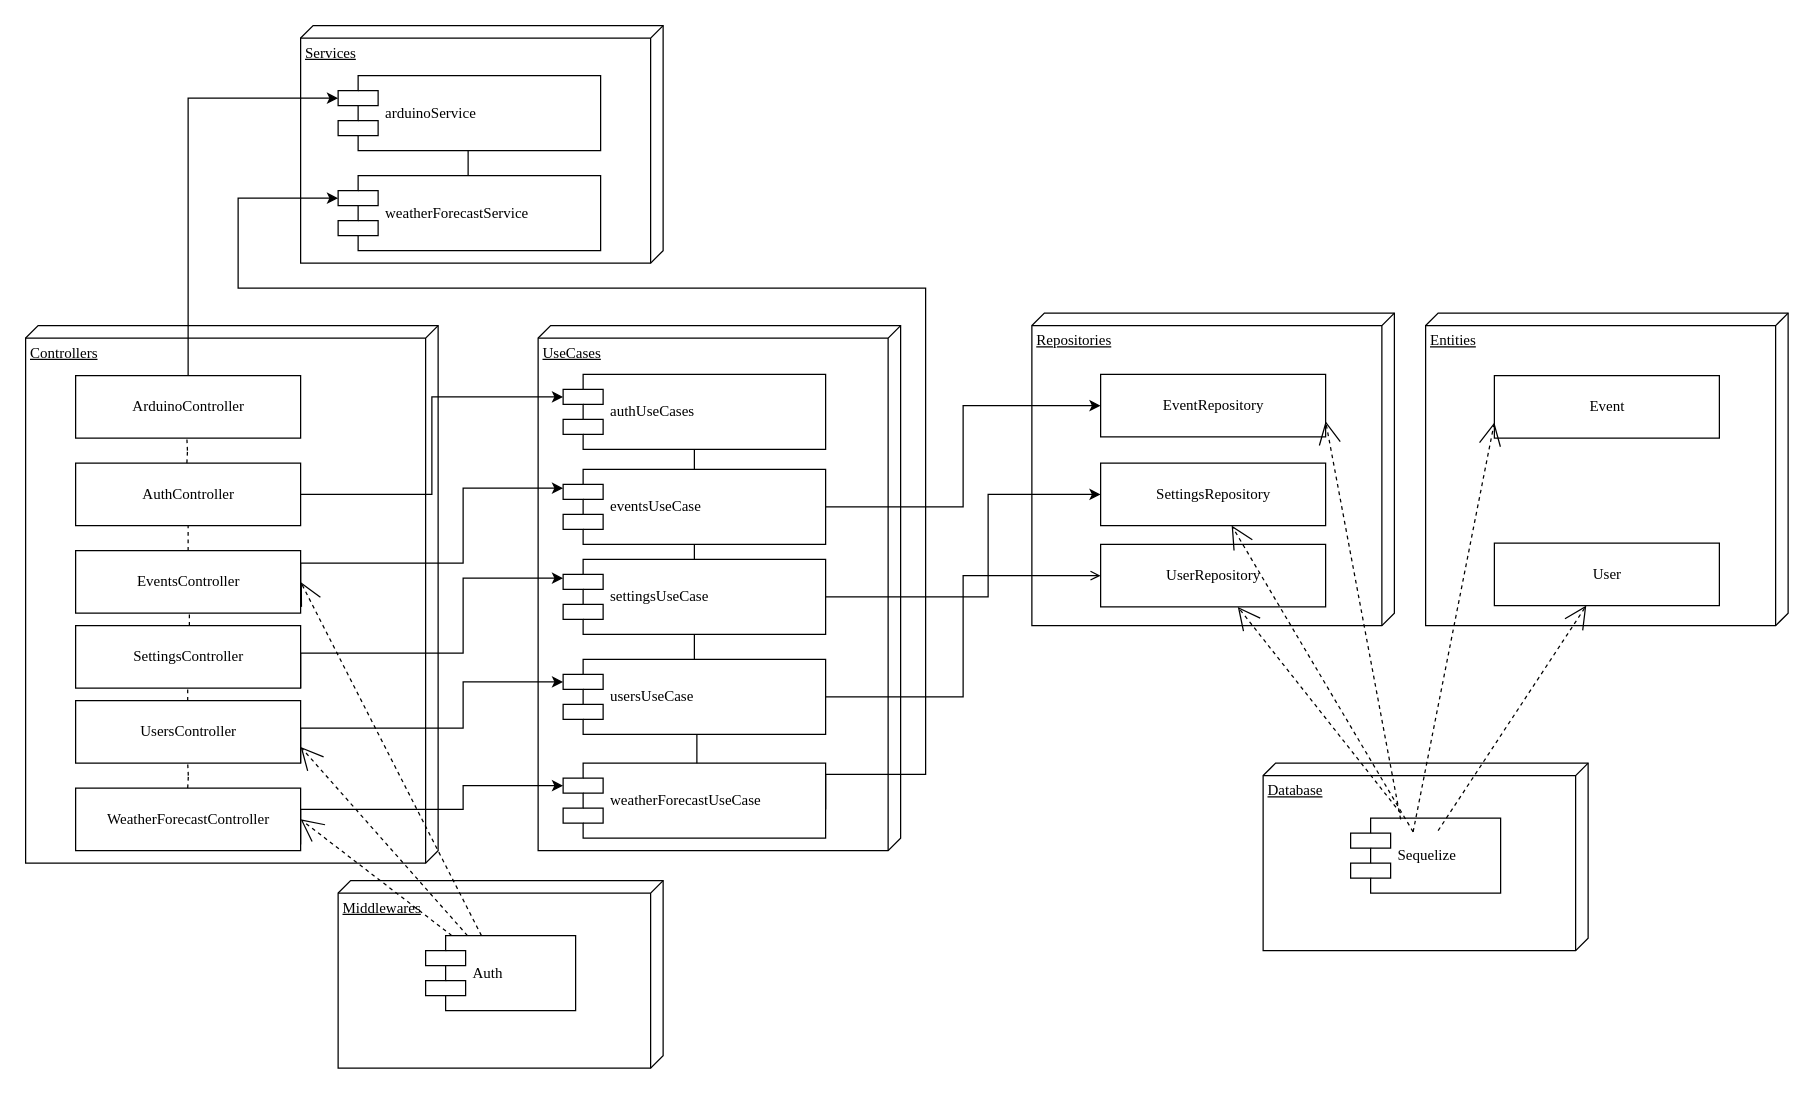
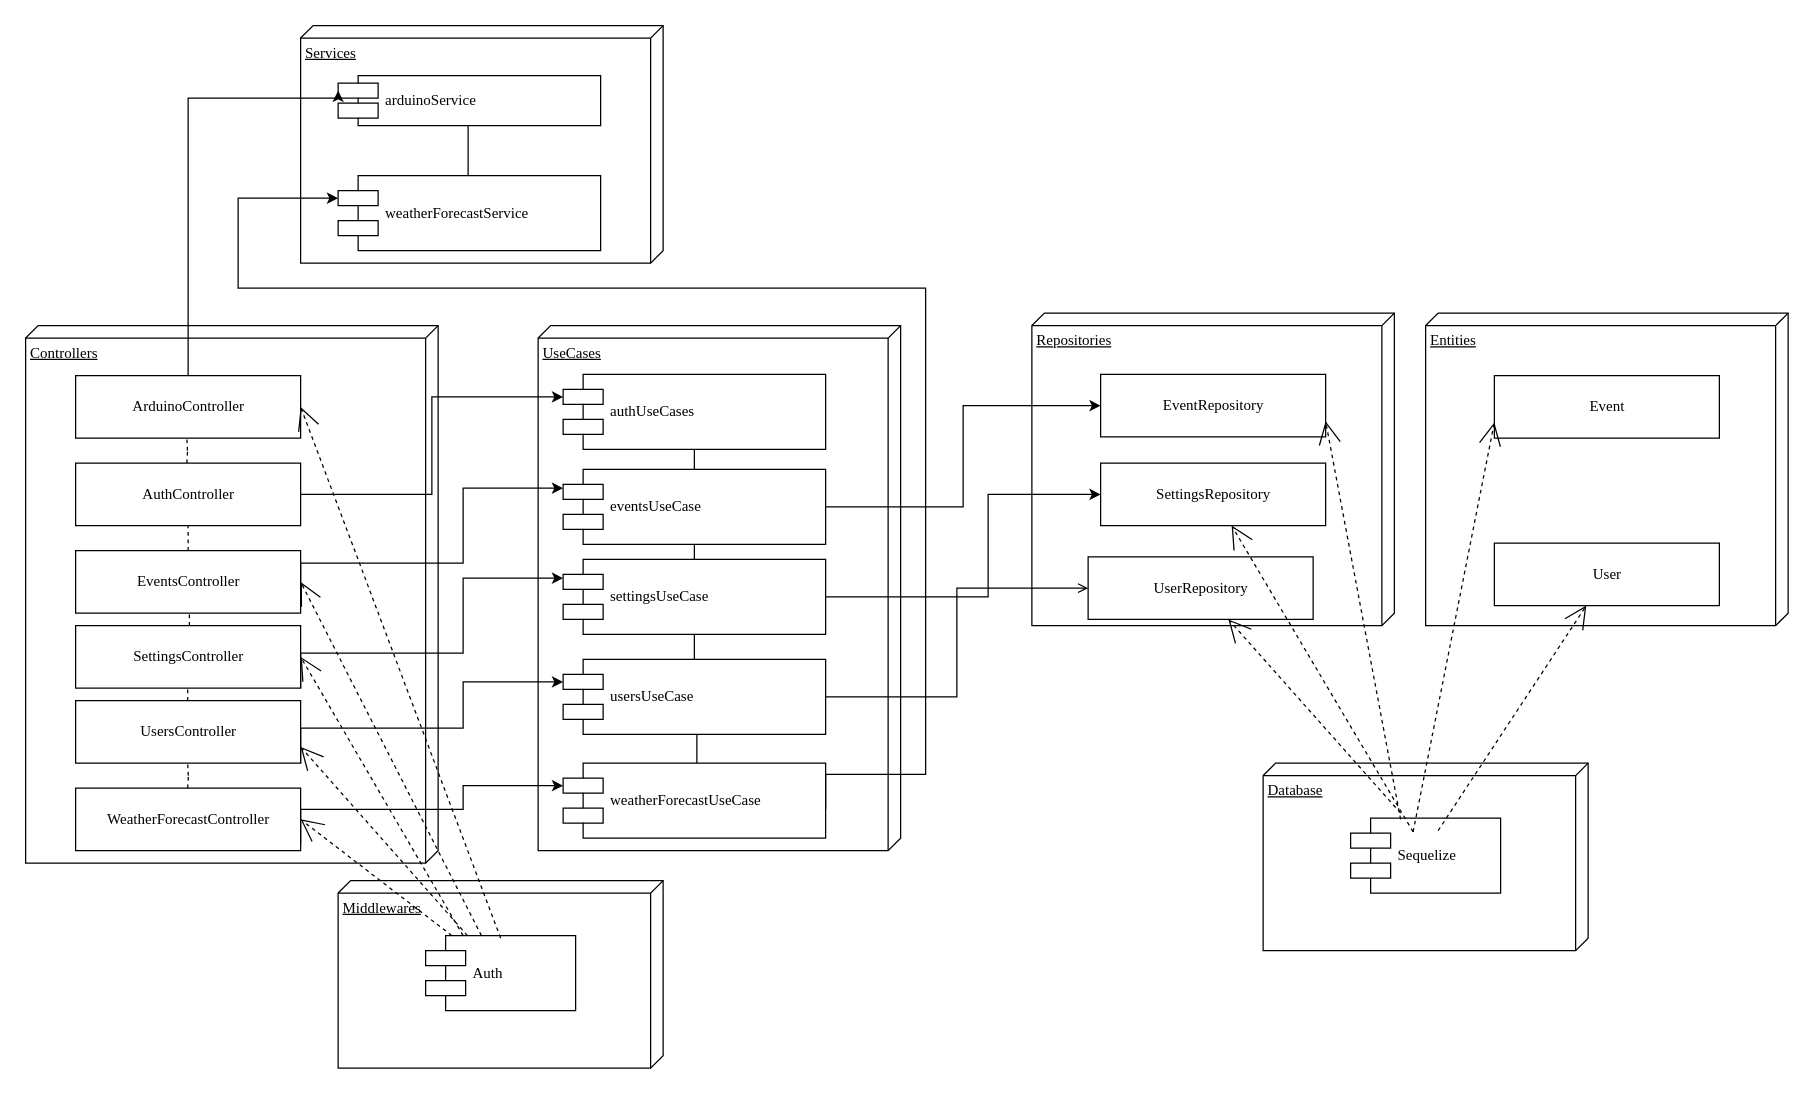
node "arduinoService": size 263x75 -> 263x50
node "UserRepository": moved (1213, 576) -> (1201, 588)
edge "Auth" -> "ArduinoController": added
edge "Auth" -> "SettingsController": added
